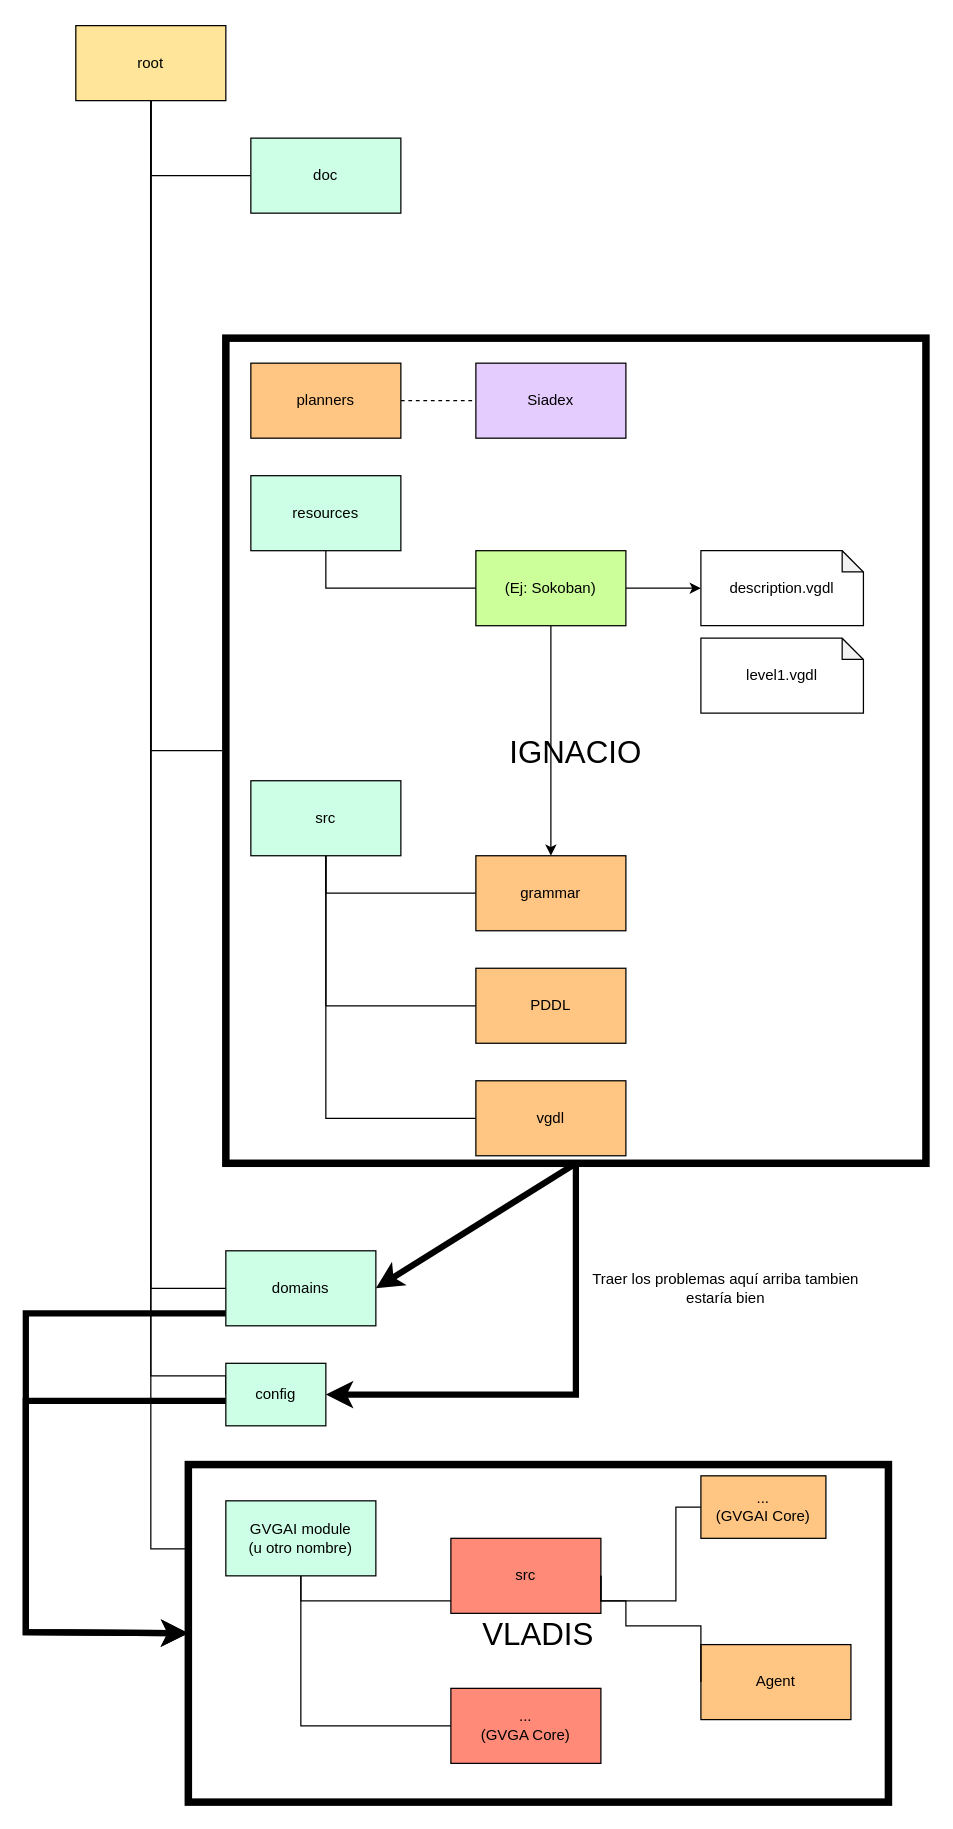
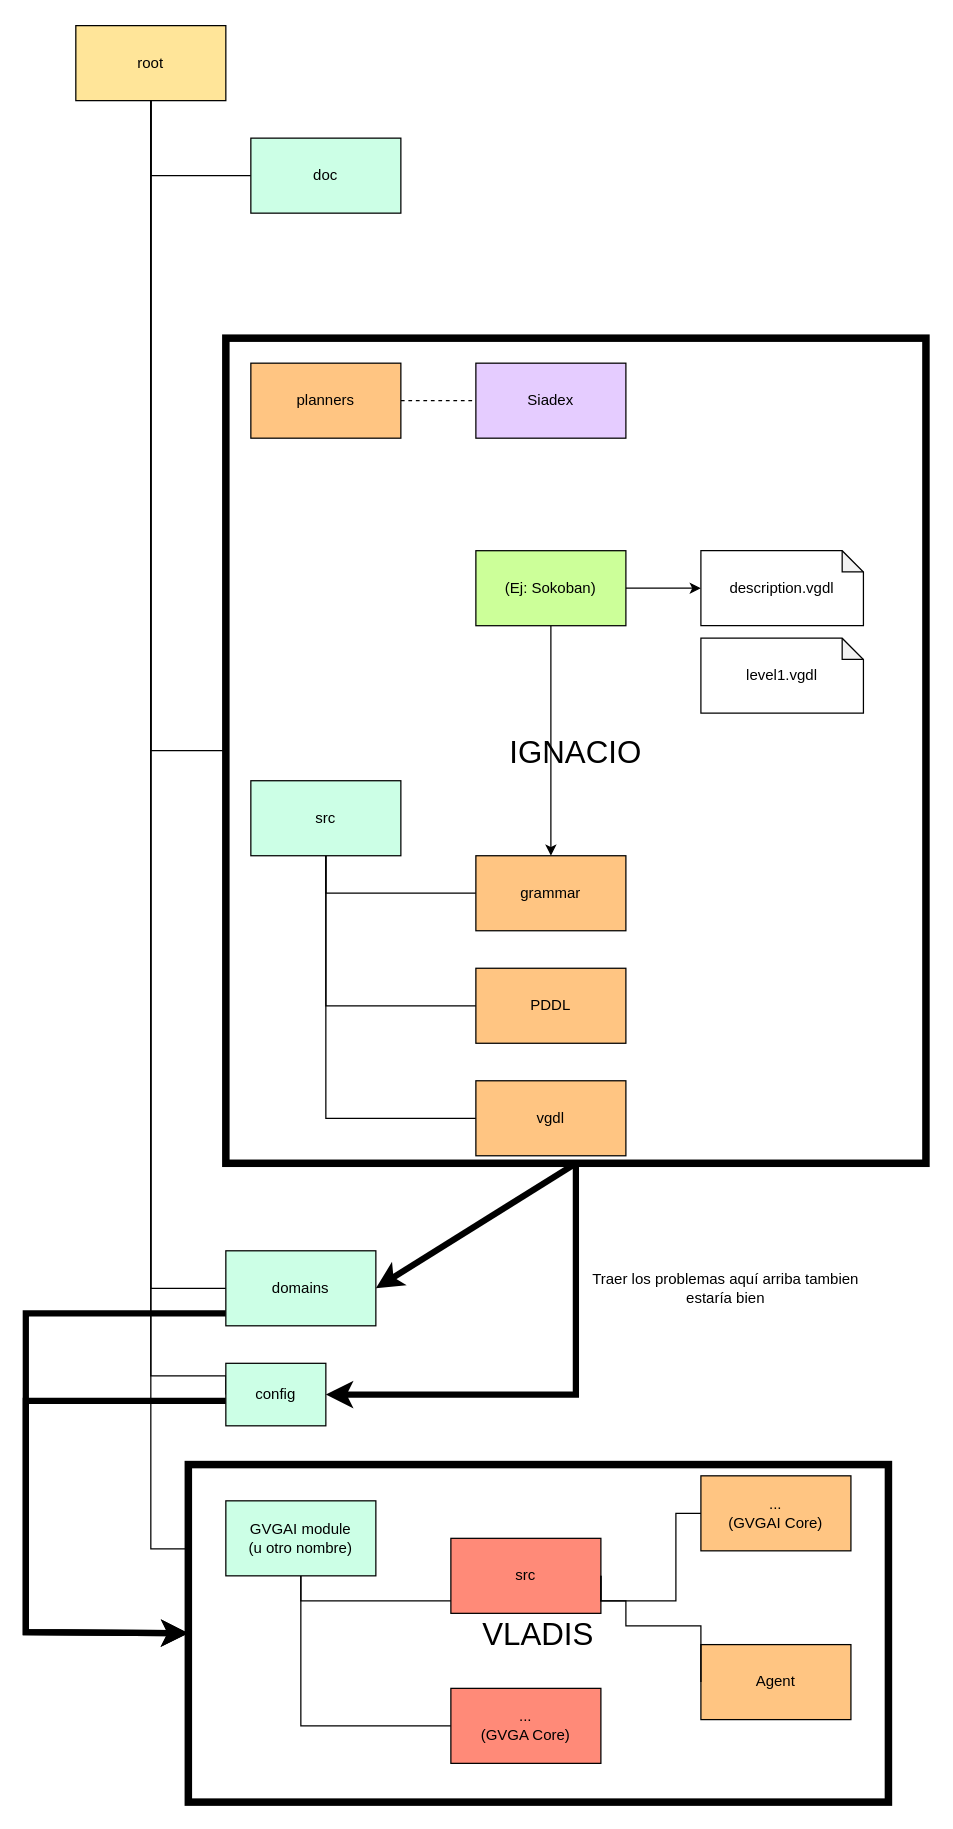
node "resources": removed
edge "resources" -- "(Ej: Sokoban)": removed
node "... (GVGAI Core)": size 125x63 -> 150x75
